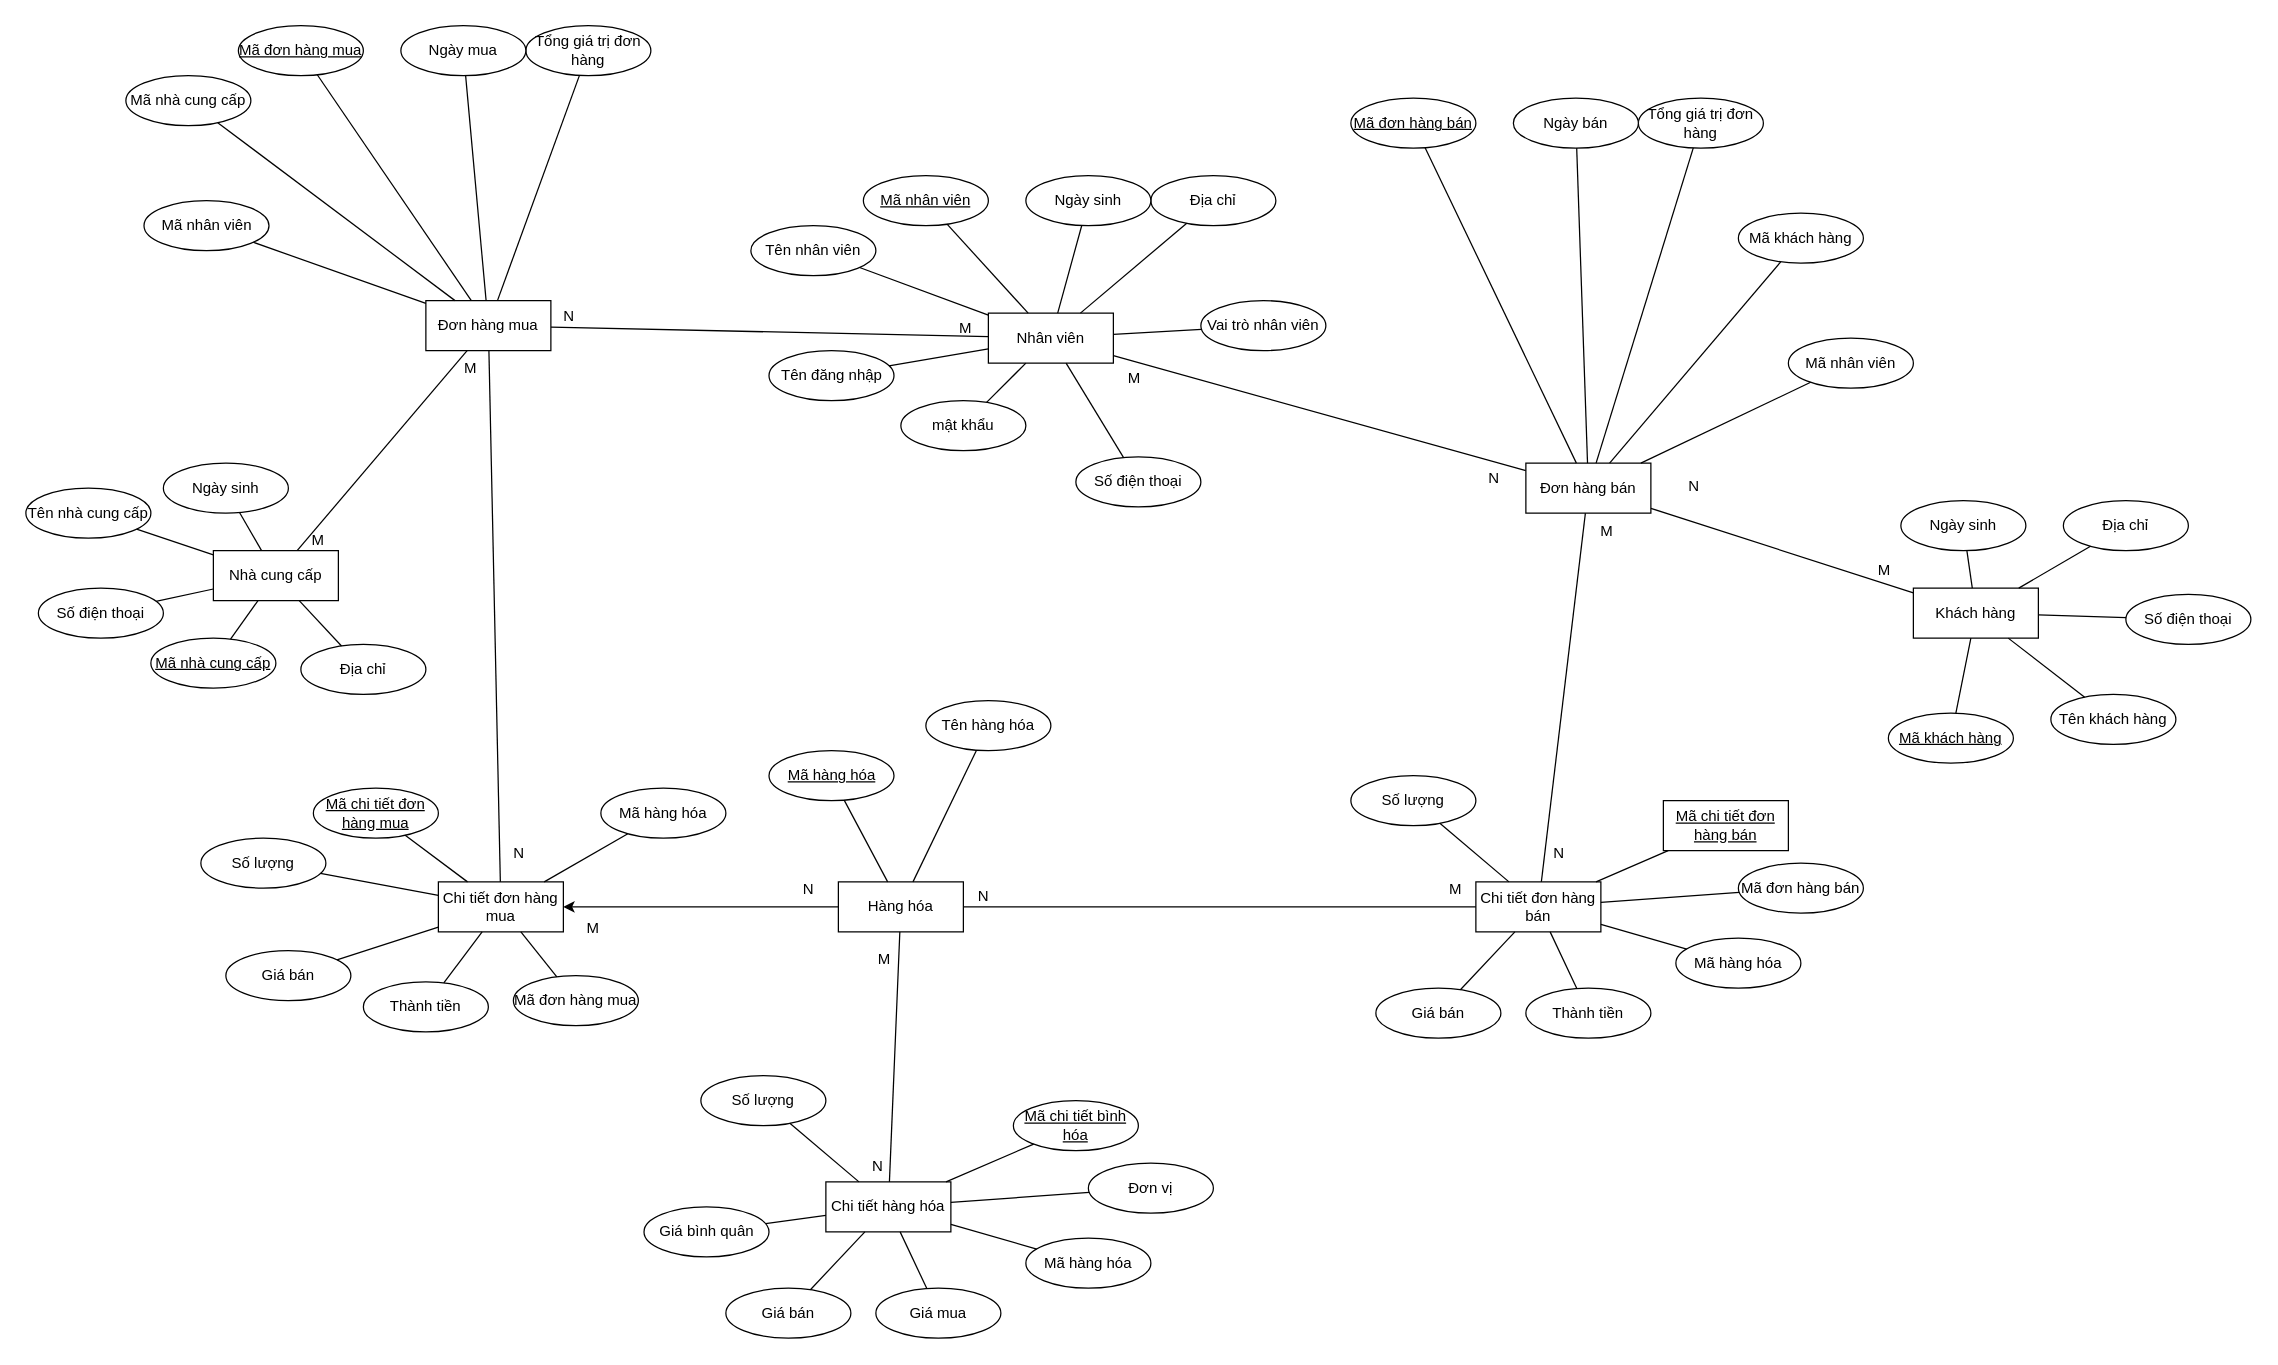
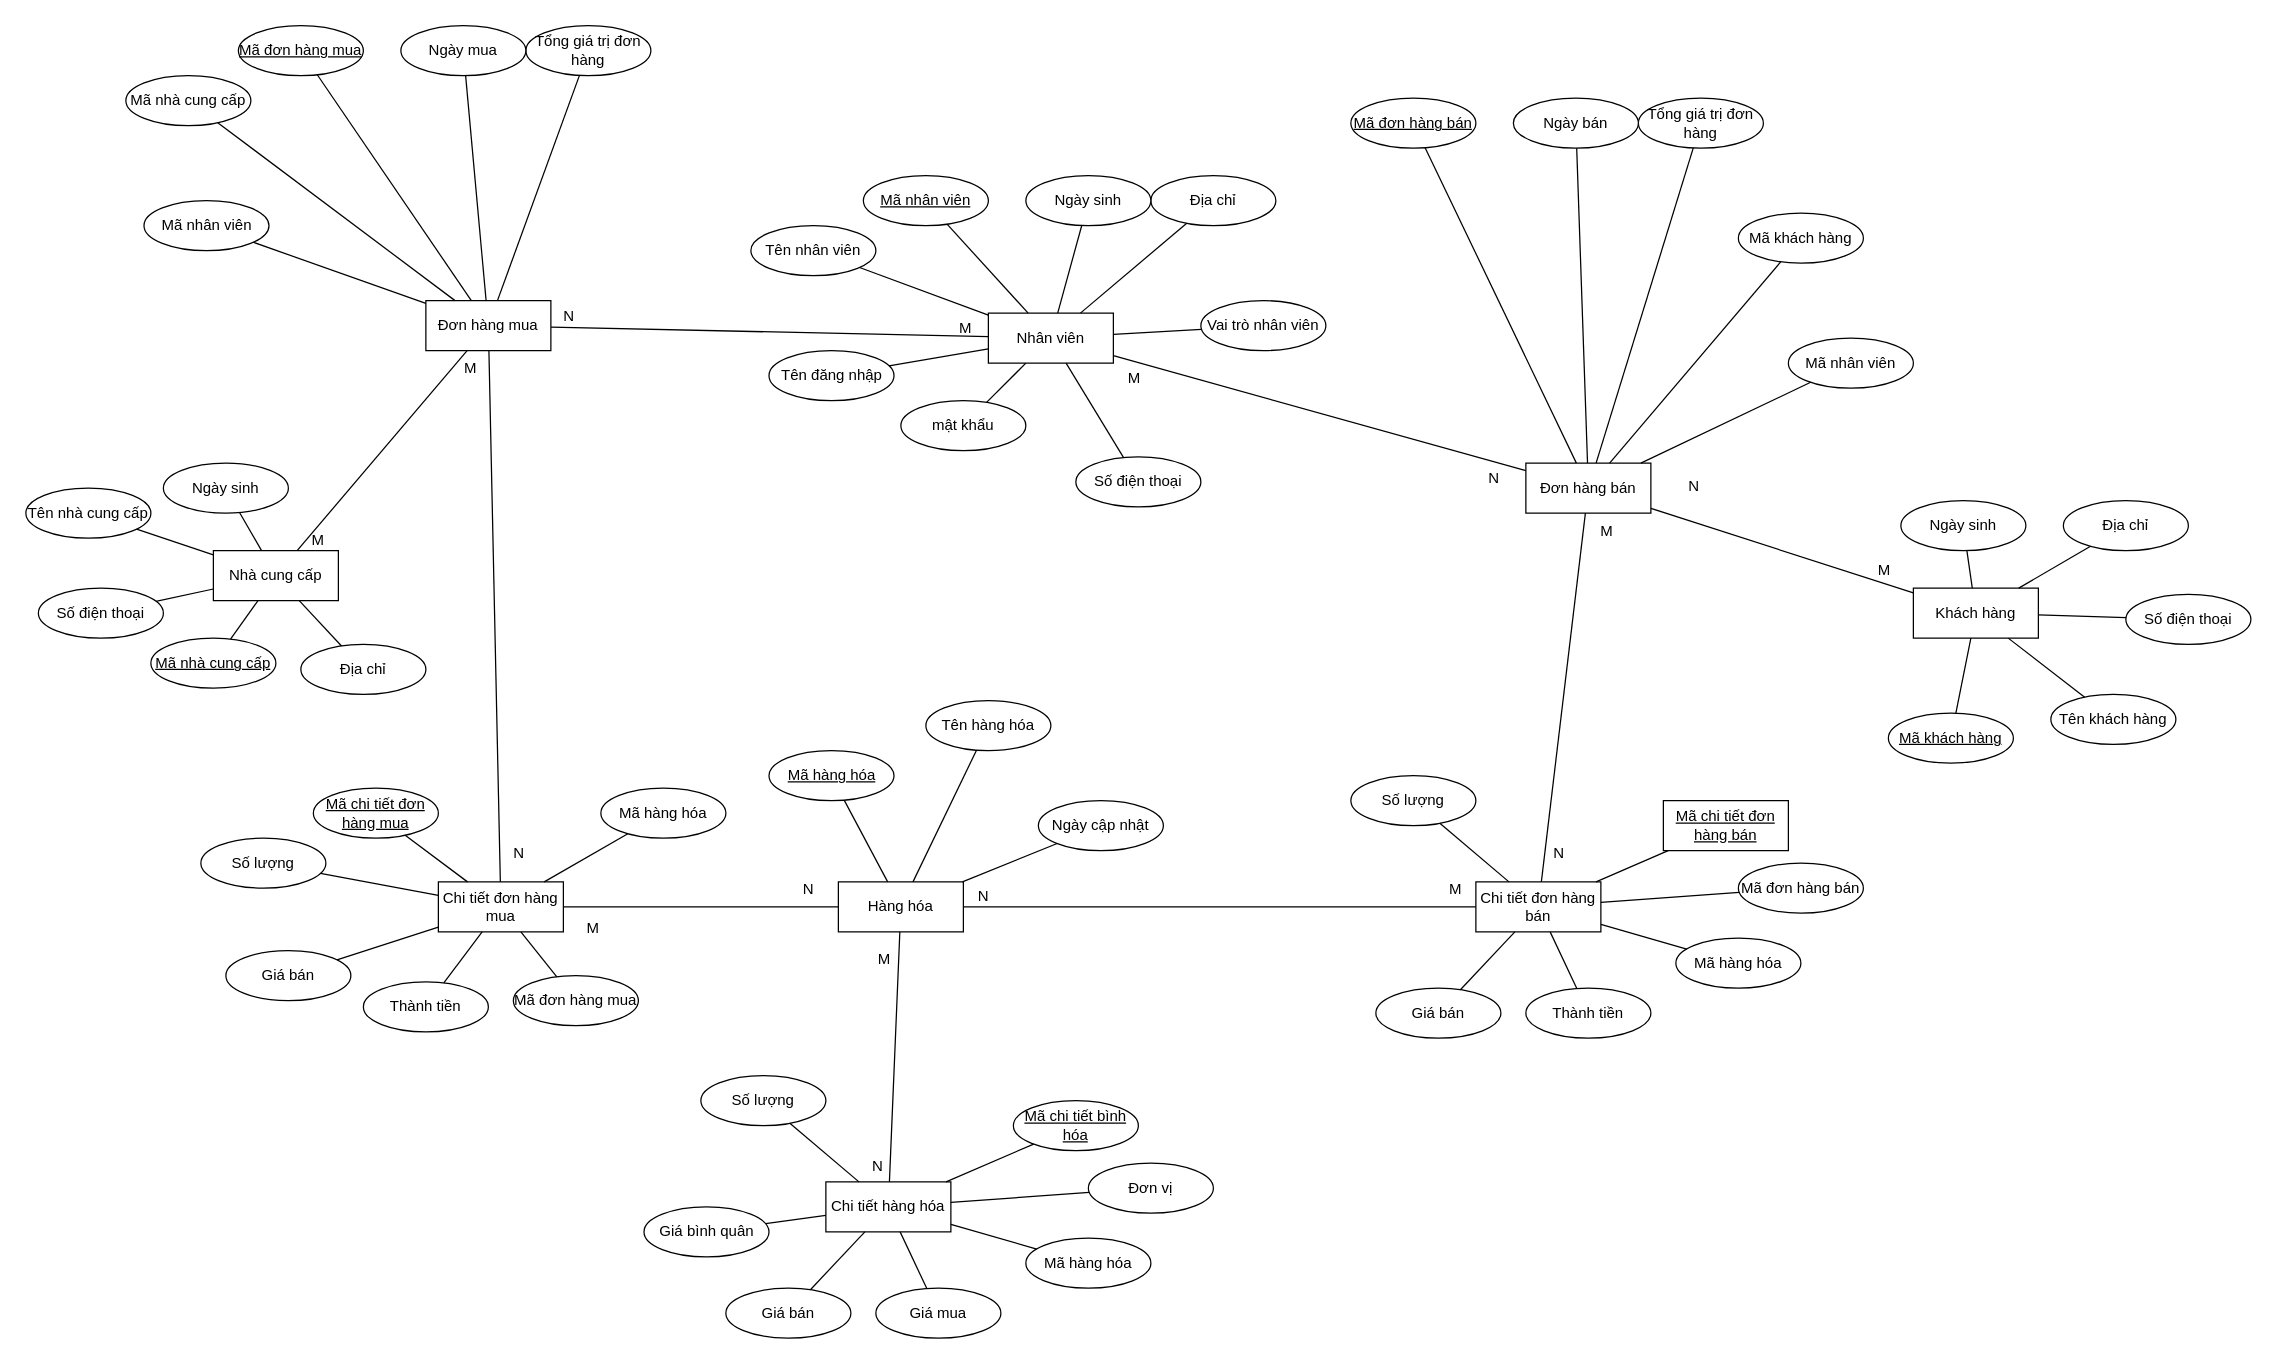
node "Ngày cập nhật": added
edge "Ngày cập nhật" -- "Hàng hóa": added
edge "Hàng hóa" -> "Chi tiết đơn hàng mua": arrowhead classic -> none
